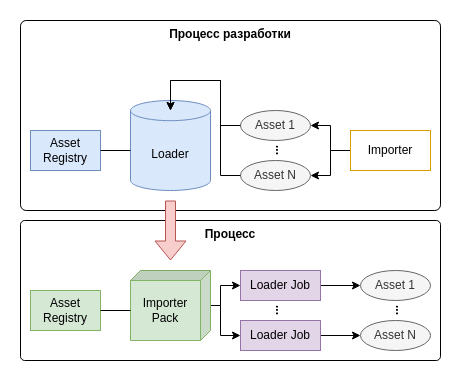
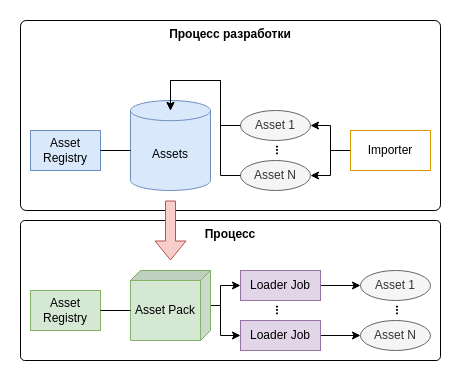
node "Loader": label "Loader" -> "Assets"
node "Importer Pack": label "Importer Pack" -> "Asset Pack"
